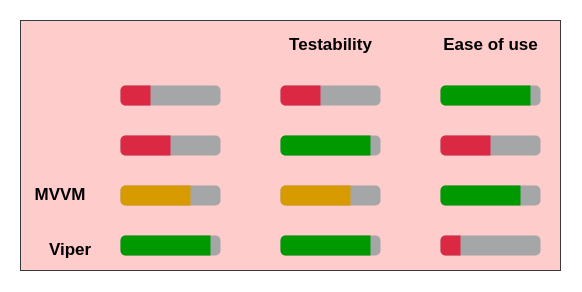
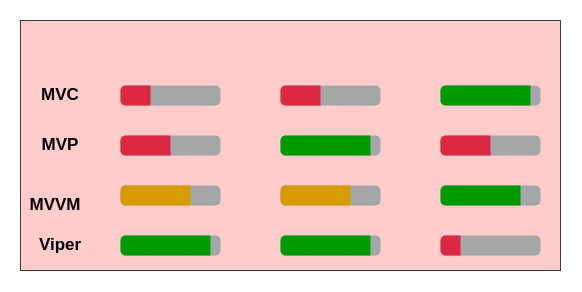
node "Testability": removed
node "Ease of use": removed
node "MVC": added
node "MVP": added
node "MVVM": moved (61, 196) -> (56, 206)
node "Viper": moved (71, 251) -> (61, 246)
